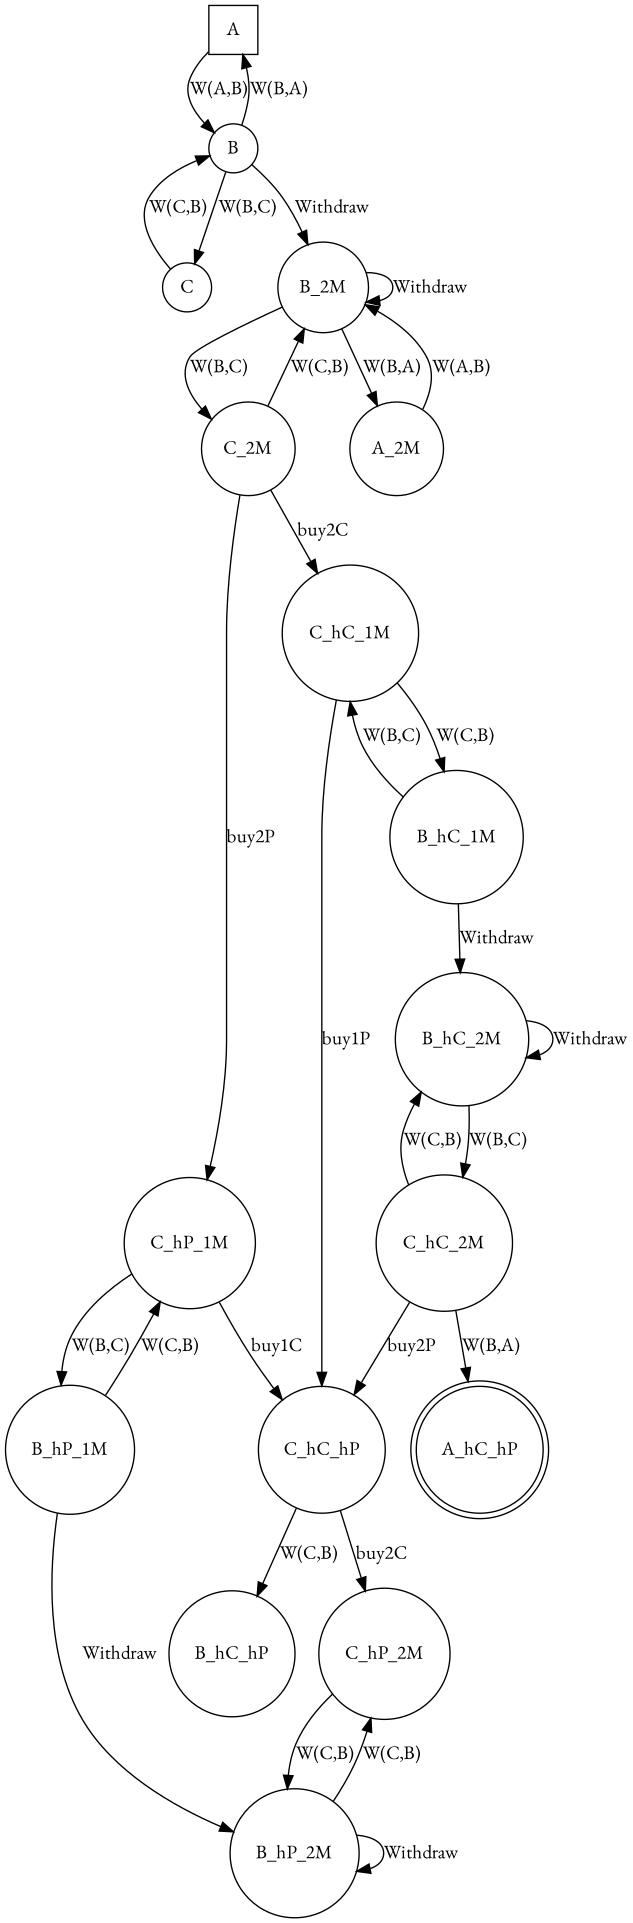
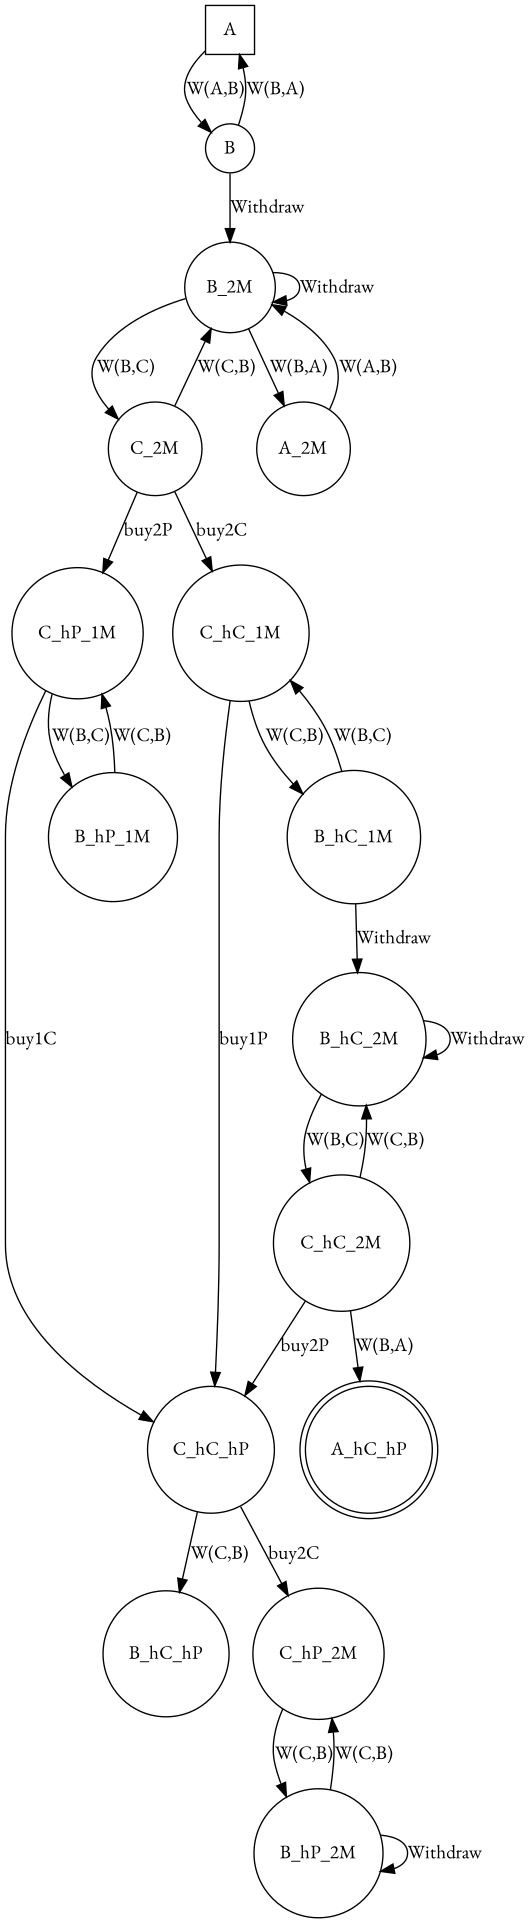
node "C": removed
edge "B_hP_1M" -> "B_hP_2M": removed, label "Withdraw"
